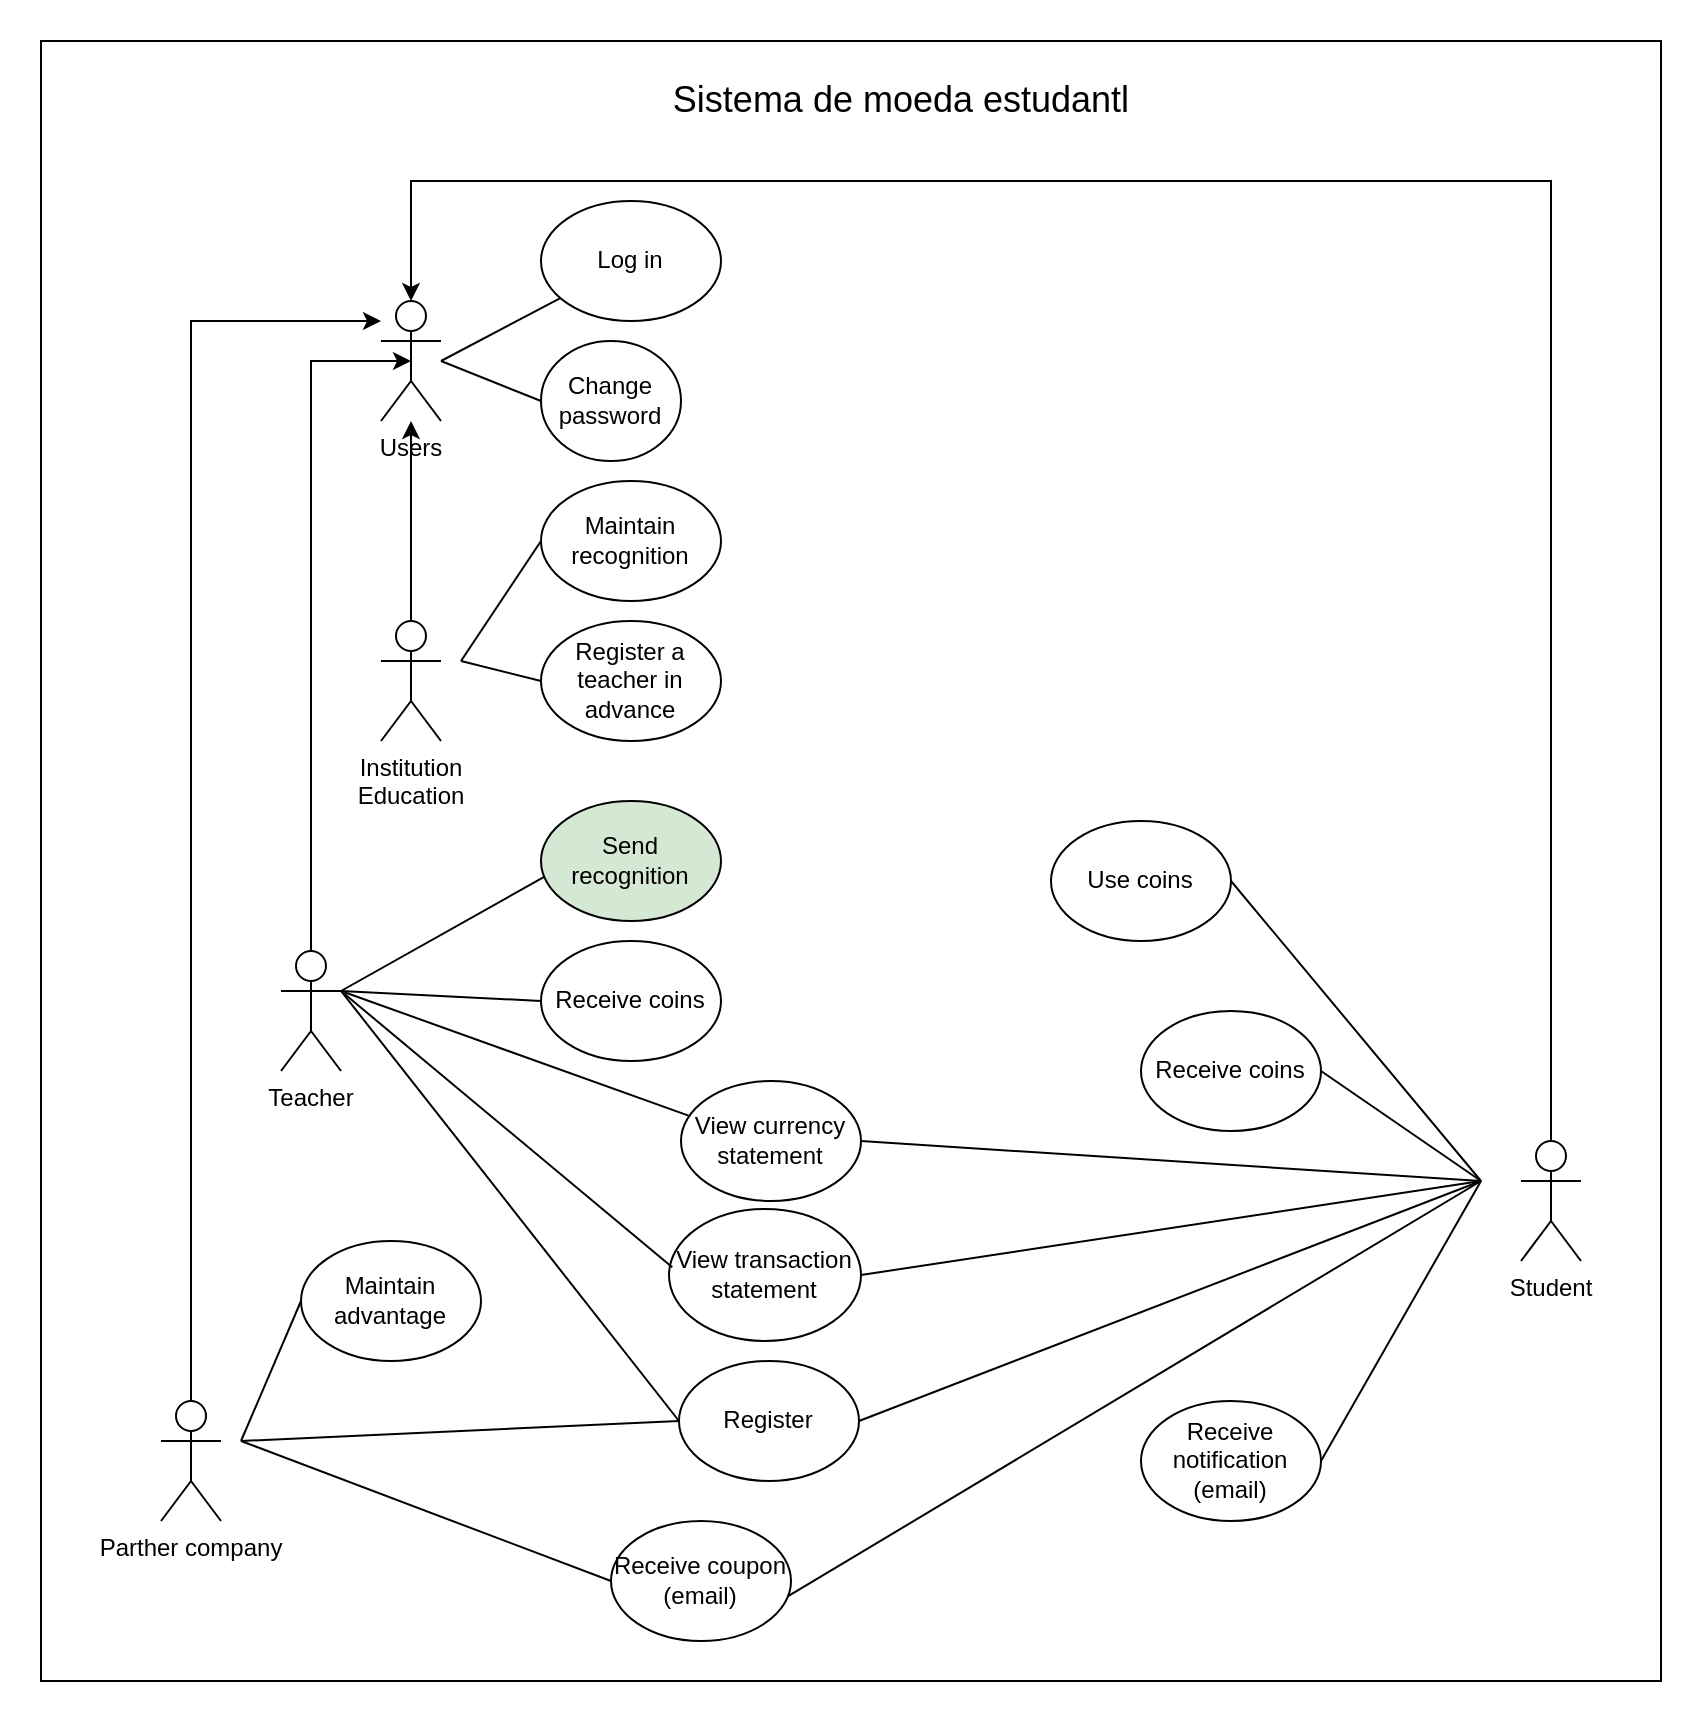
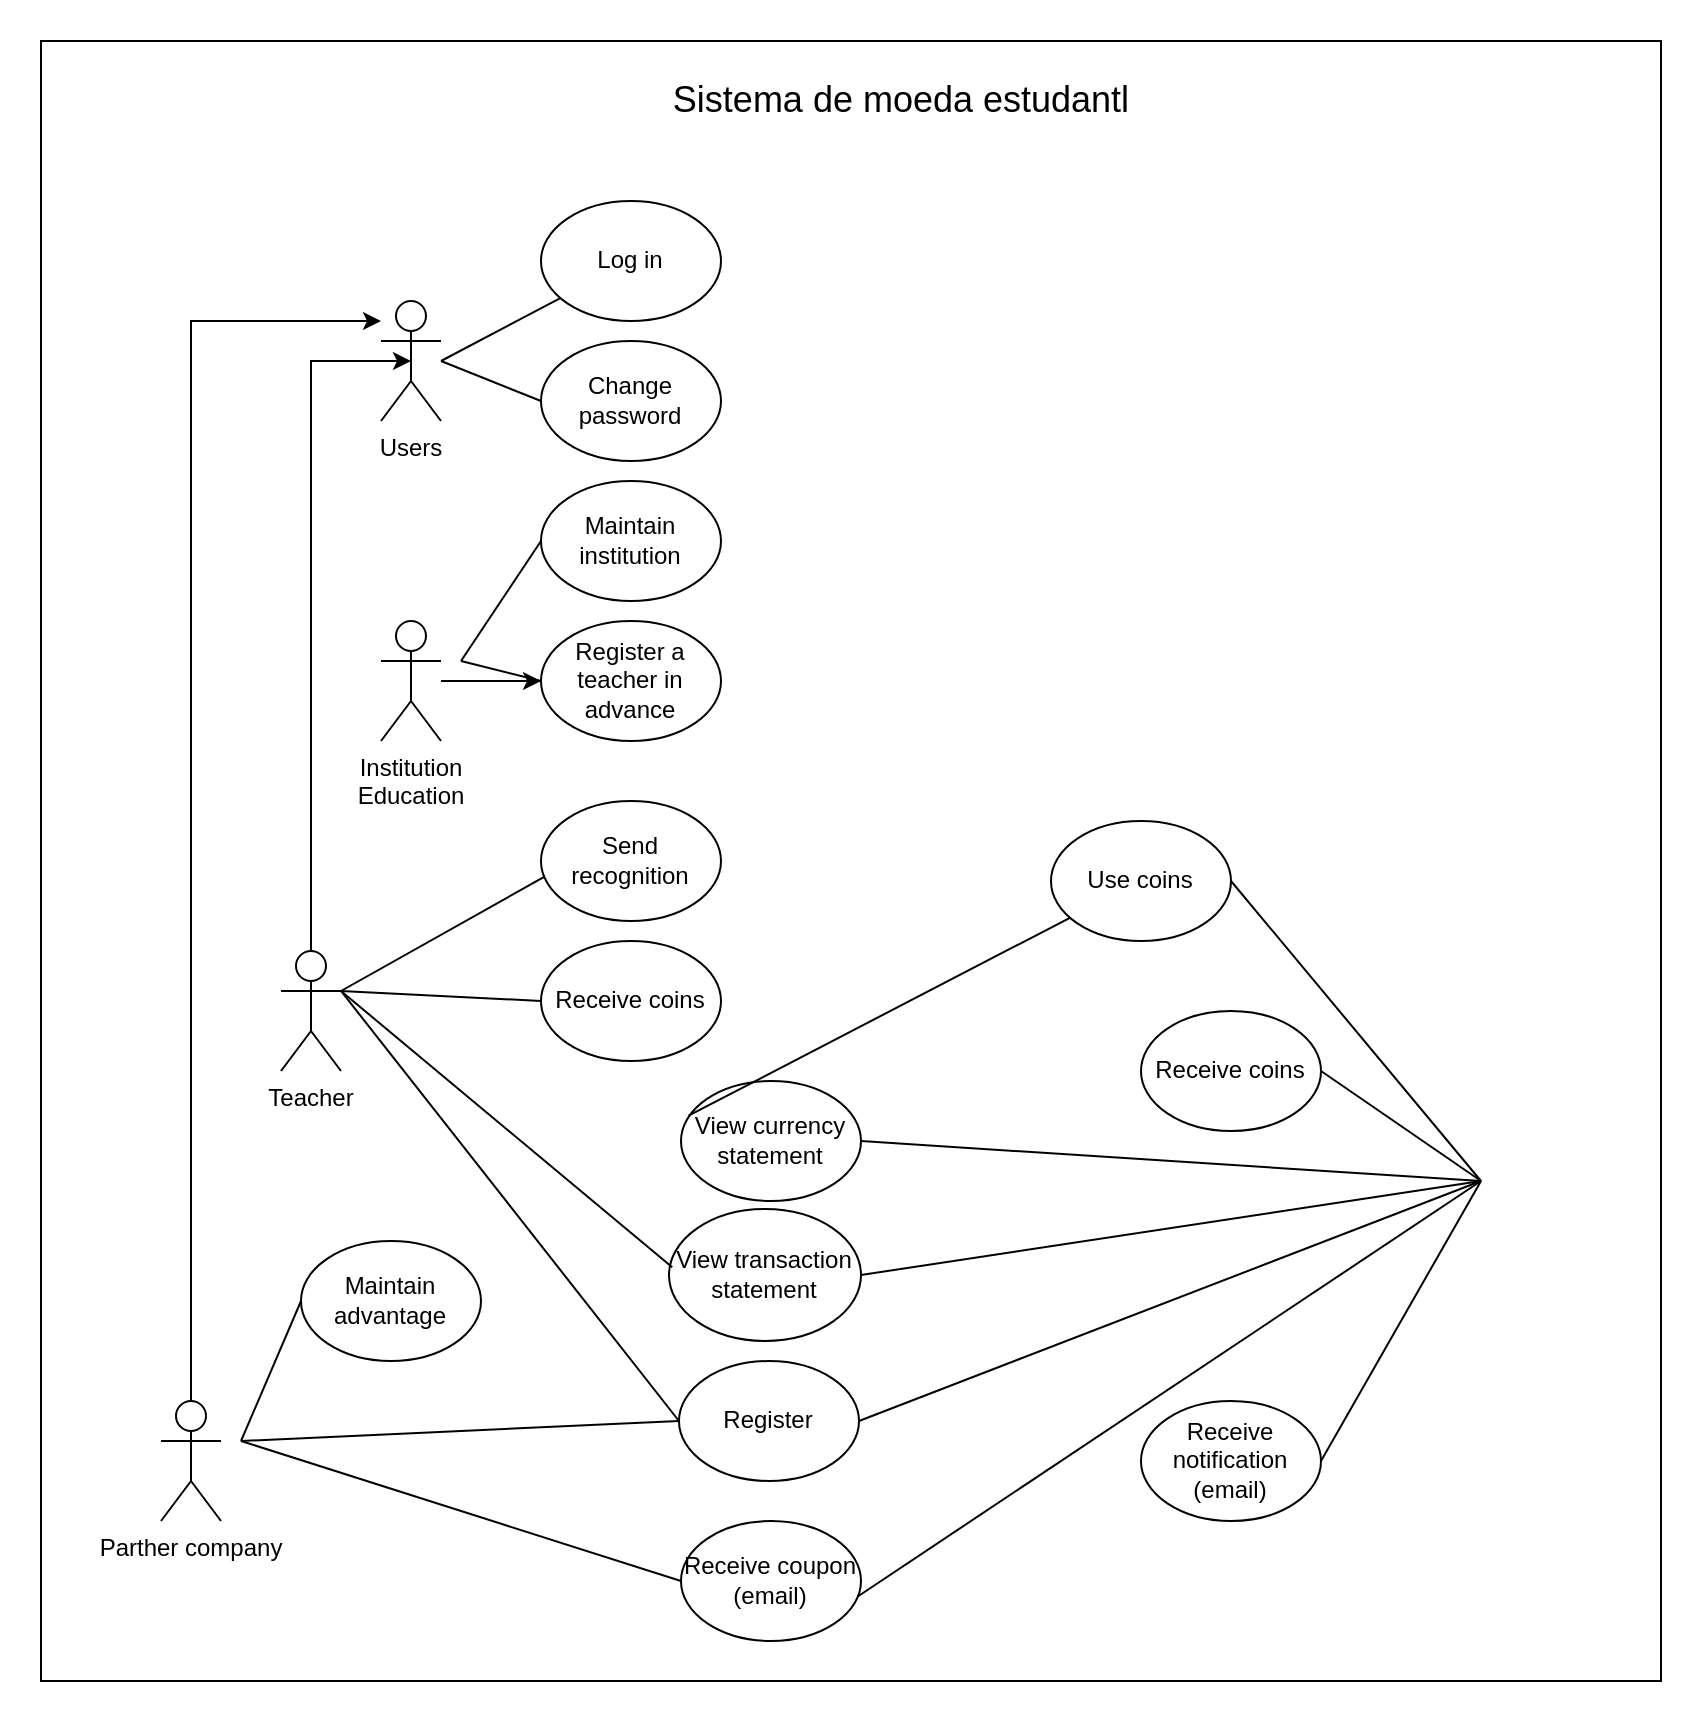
edge "Student" -> "Users": removed
node "Change password": size 140x120 -> 180x120
edge "Institution Education" -> "Users": now "Institution Education" -> "Register a teacher in advance"
node "Maintain recognition": label "Maintain recognition" -> "Maintain institution"
node "Send recognition": fillcolor #d5e8d4 -> #ffffff
edge "Teacher" -- "View currency statement": now "Use coins" -- "View currency statement"
node "Student": removed
node "Receive coupon (email)": moved (701, 1581) -> (771, 1581)
